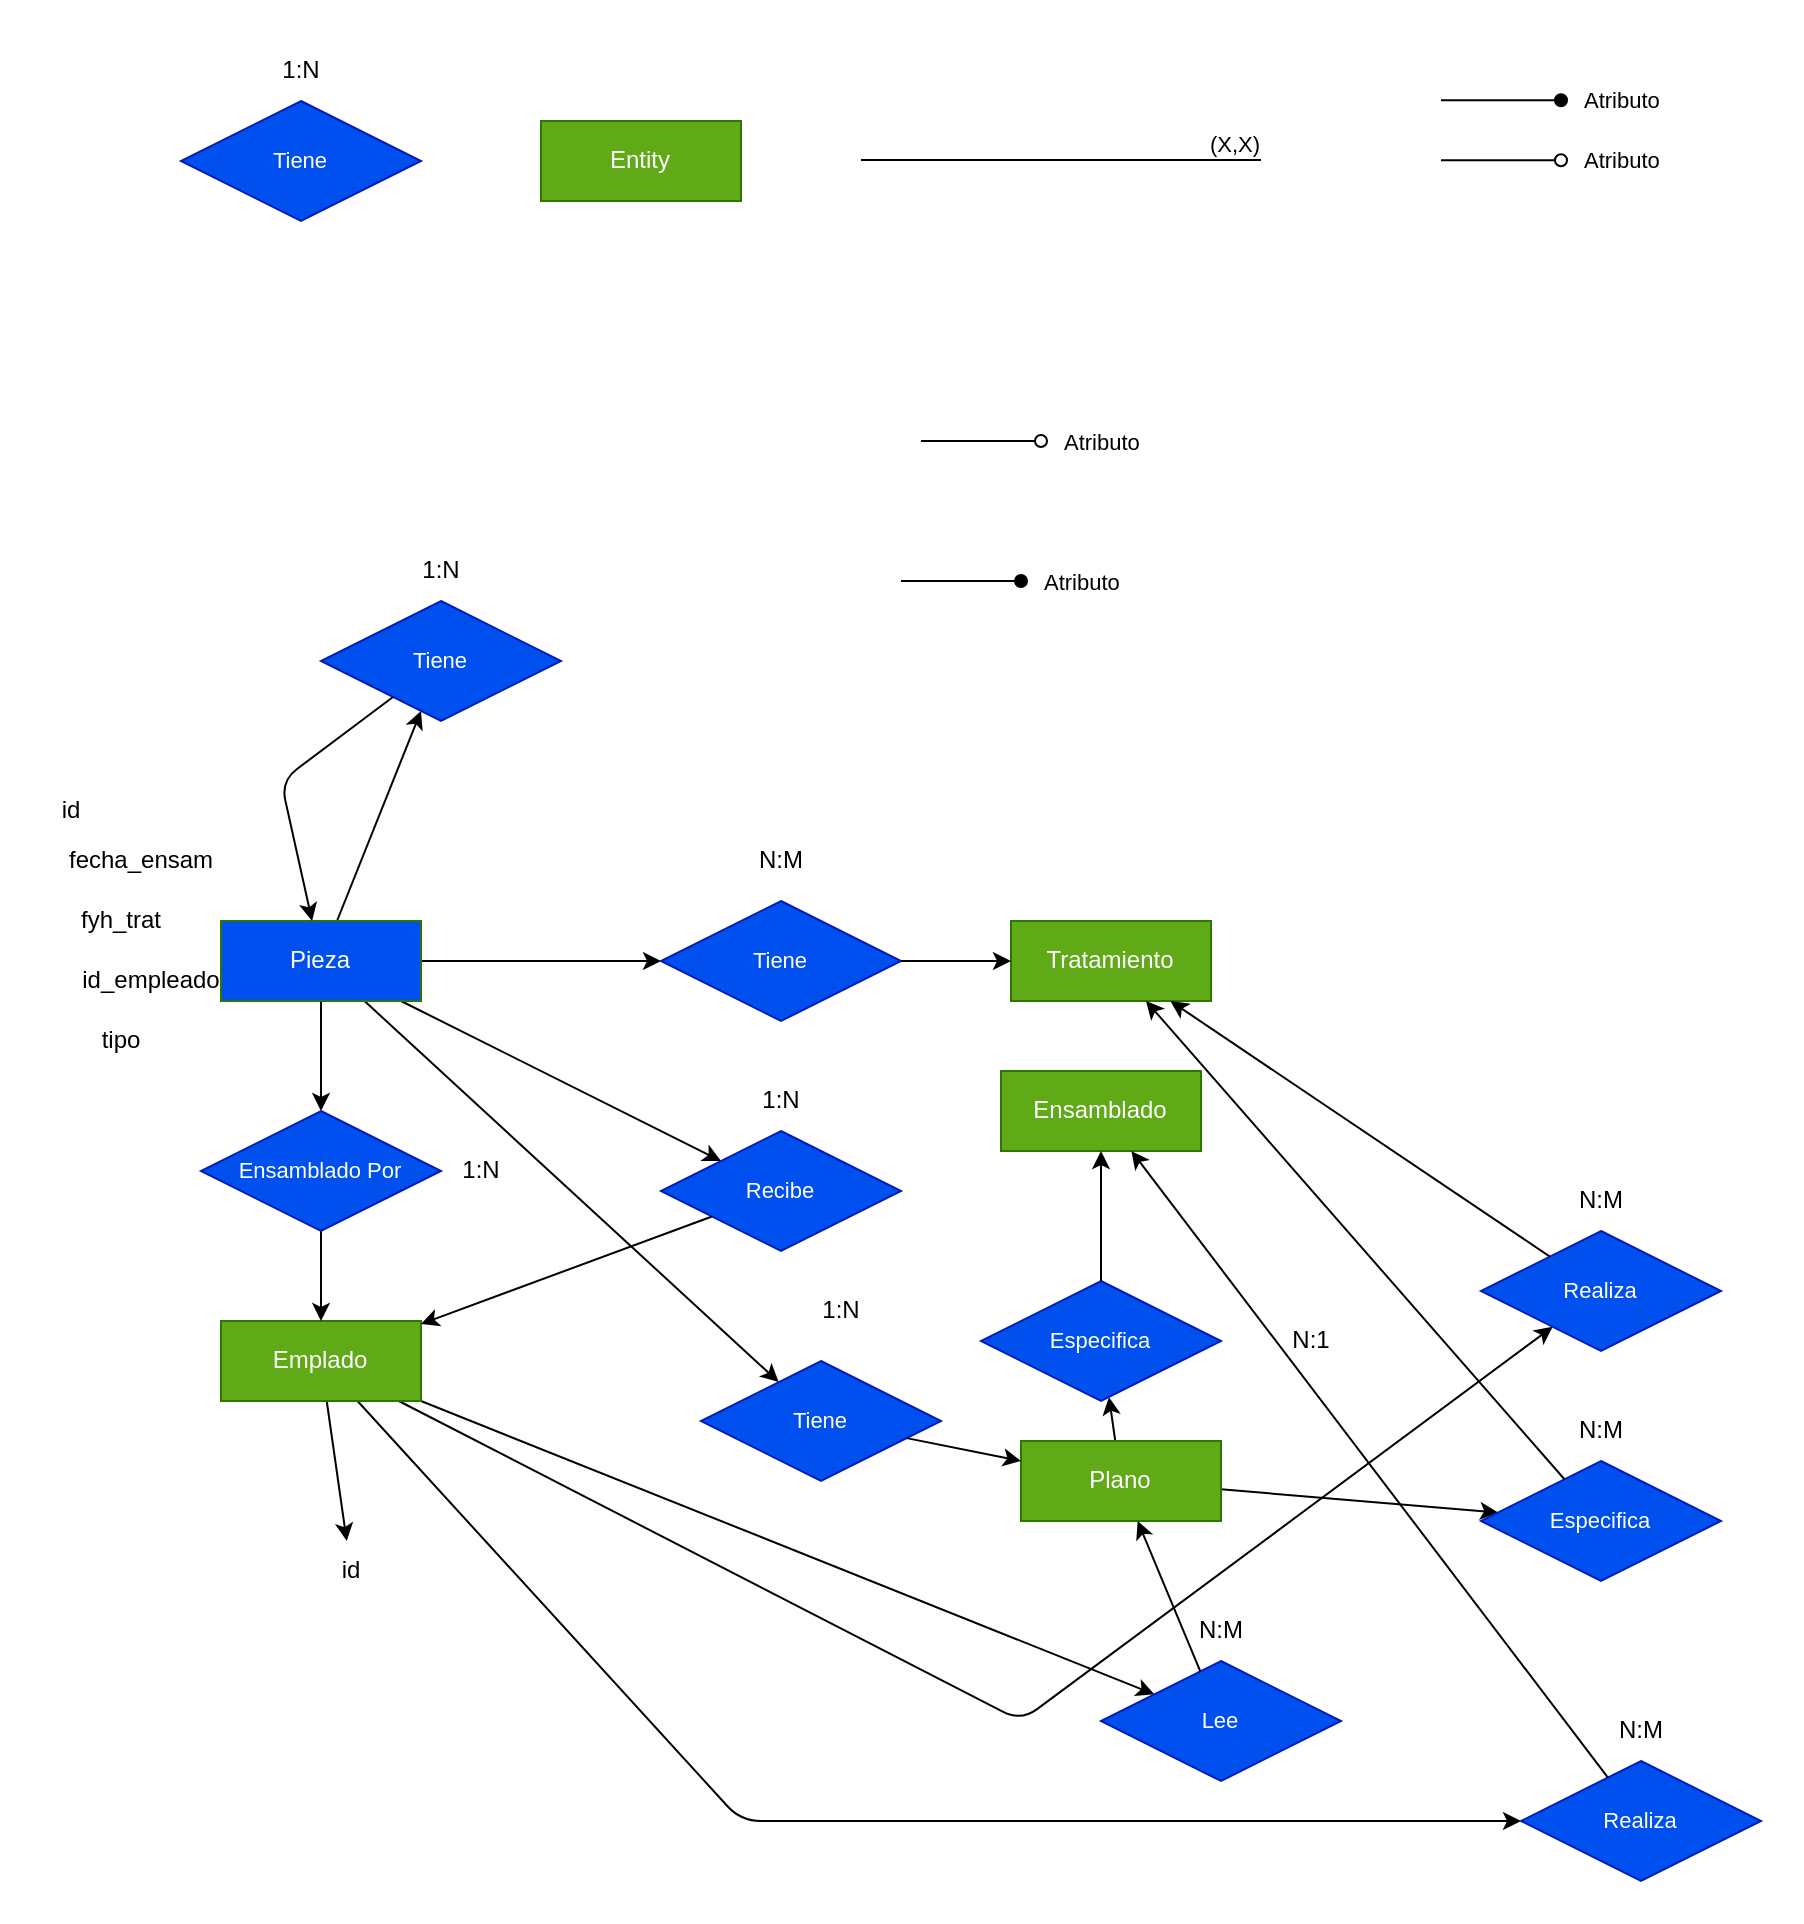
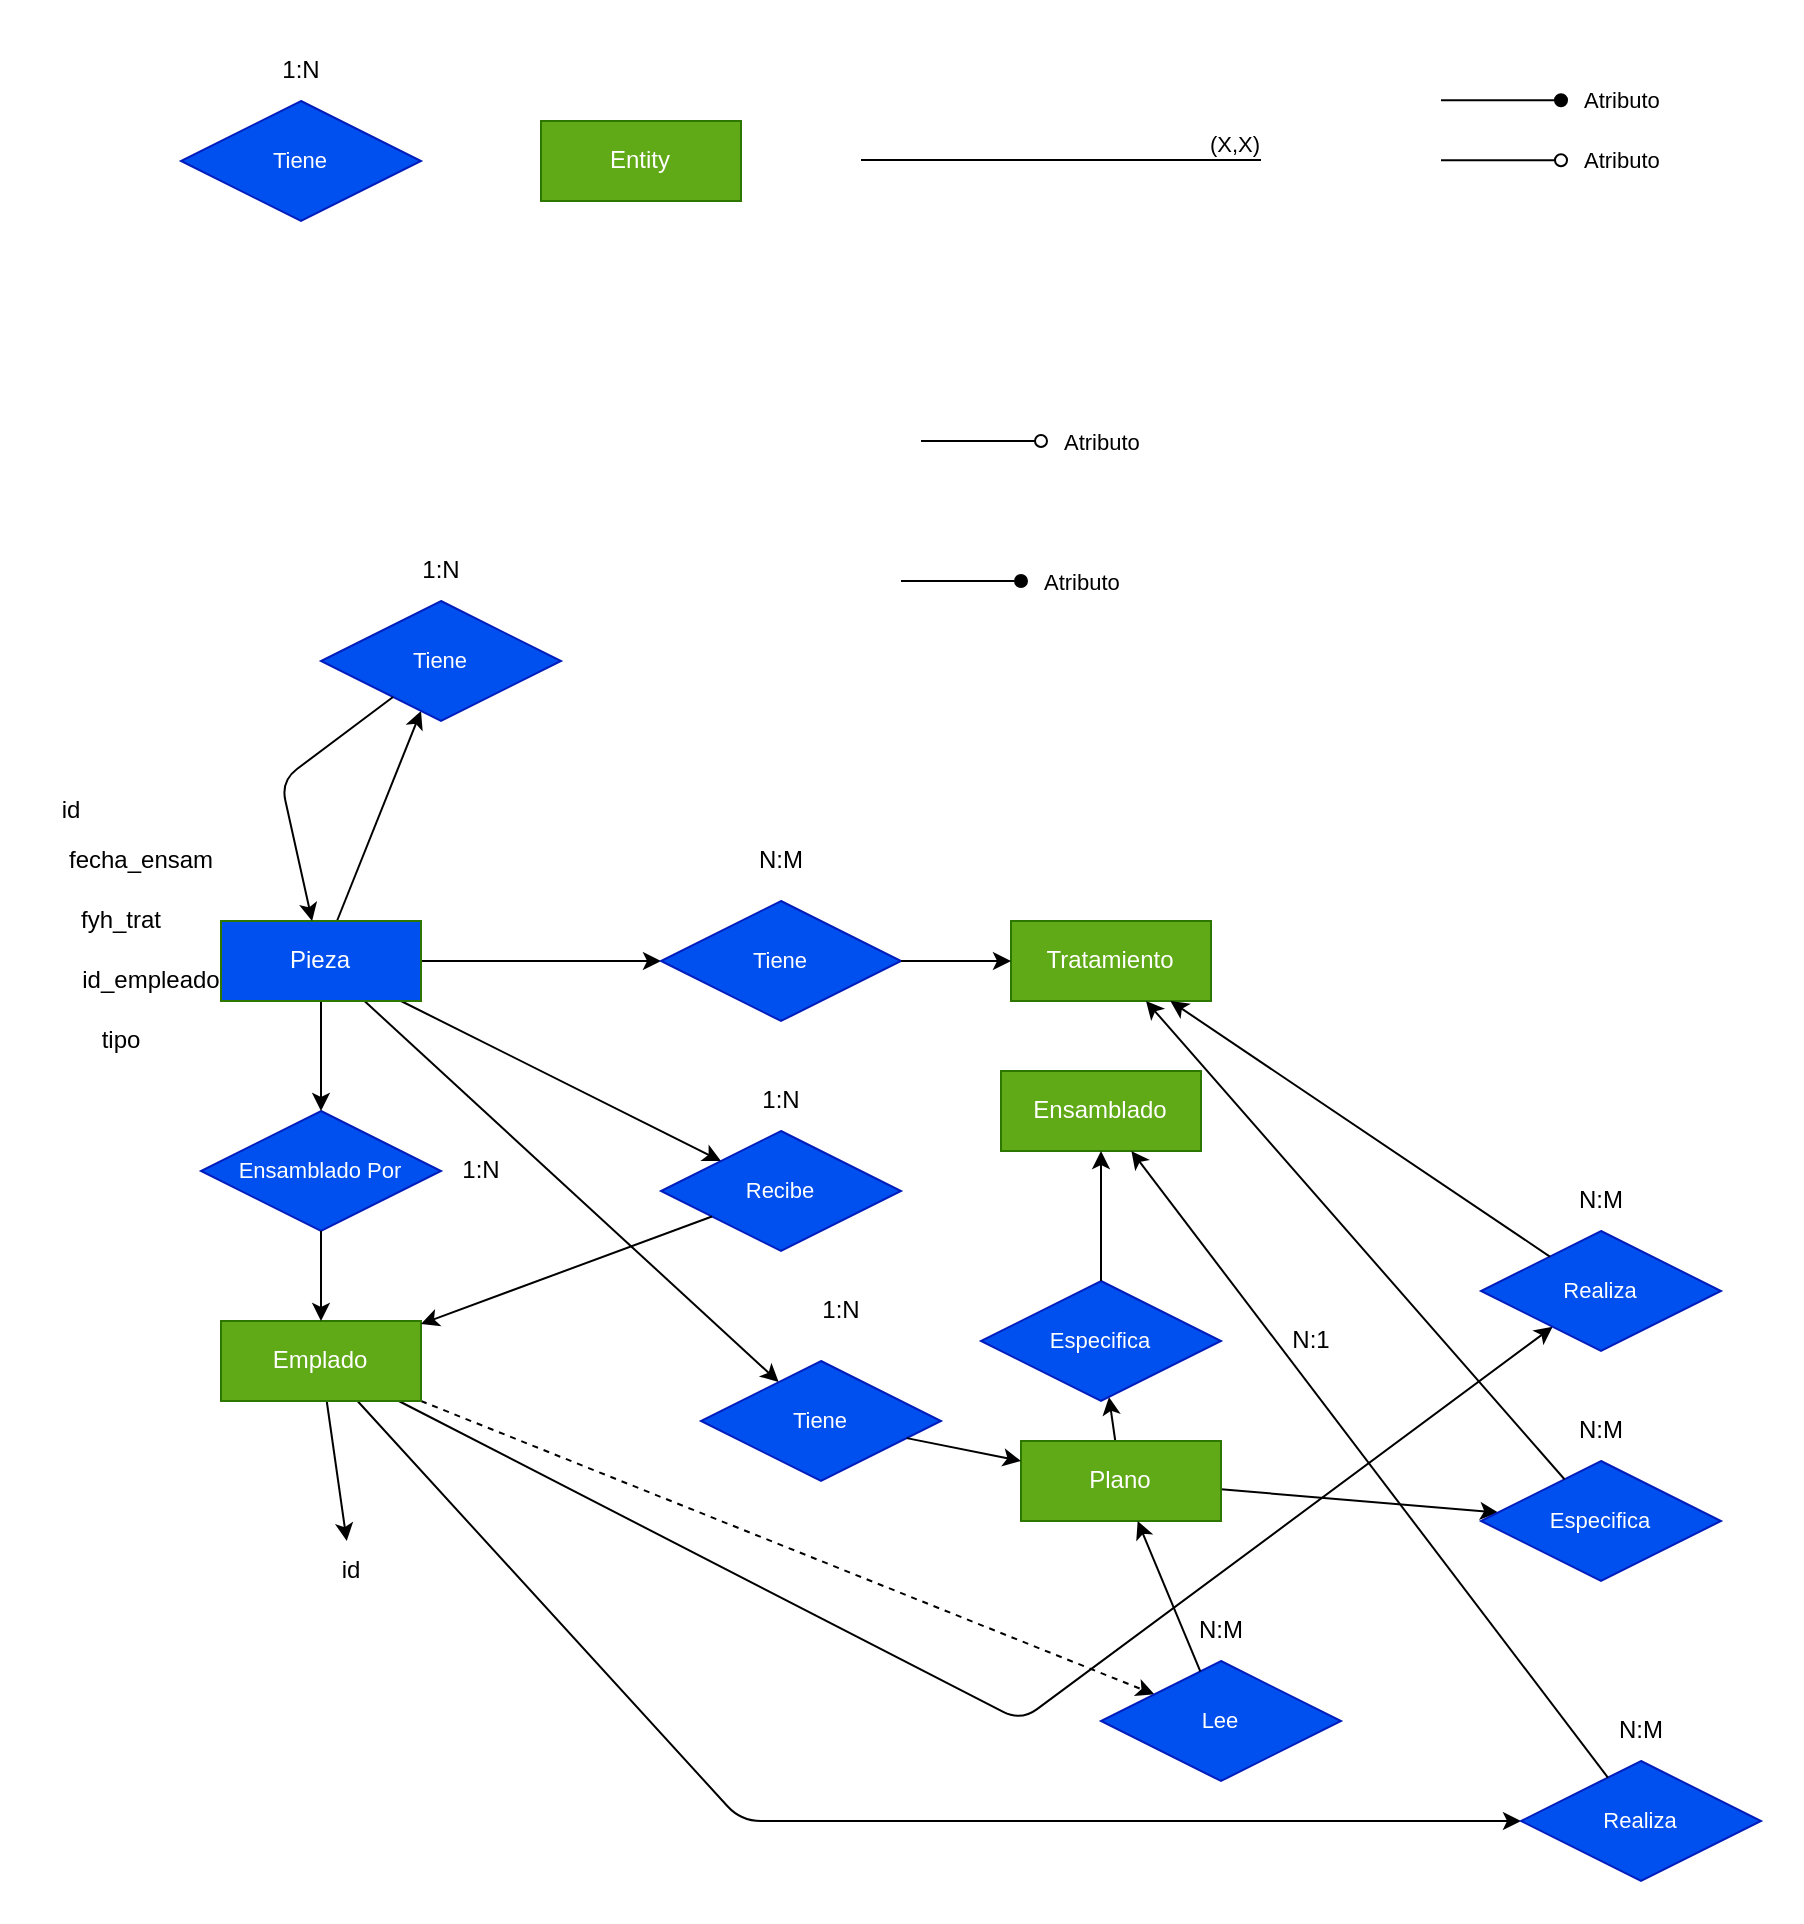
edge "Emplado" -> "Lee": style solid -> dashed
